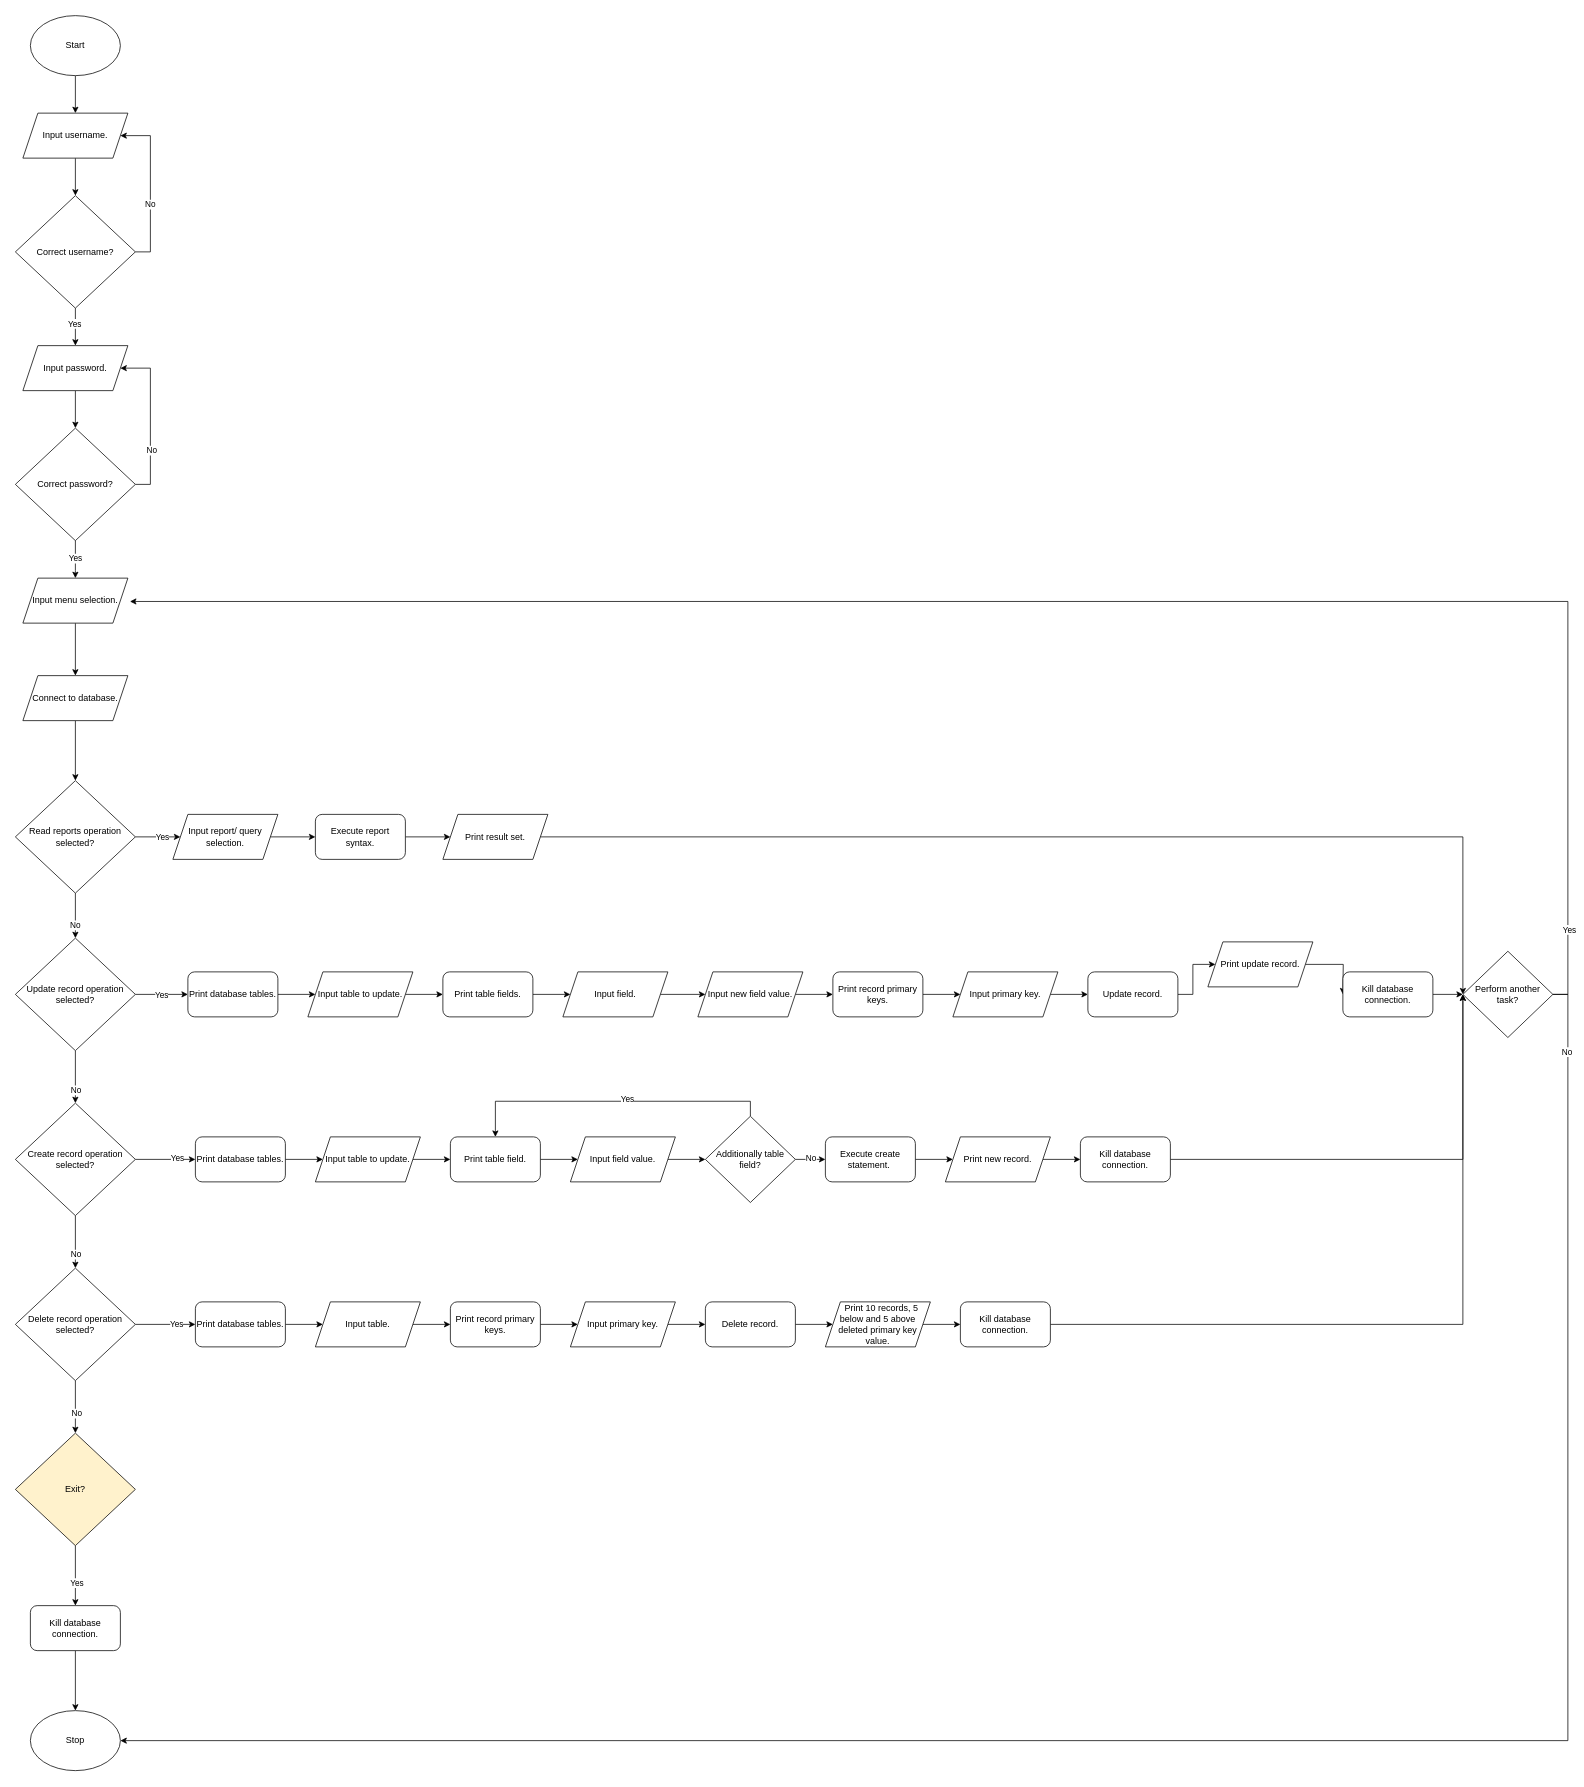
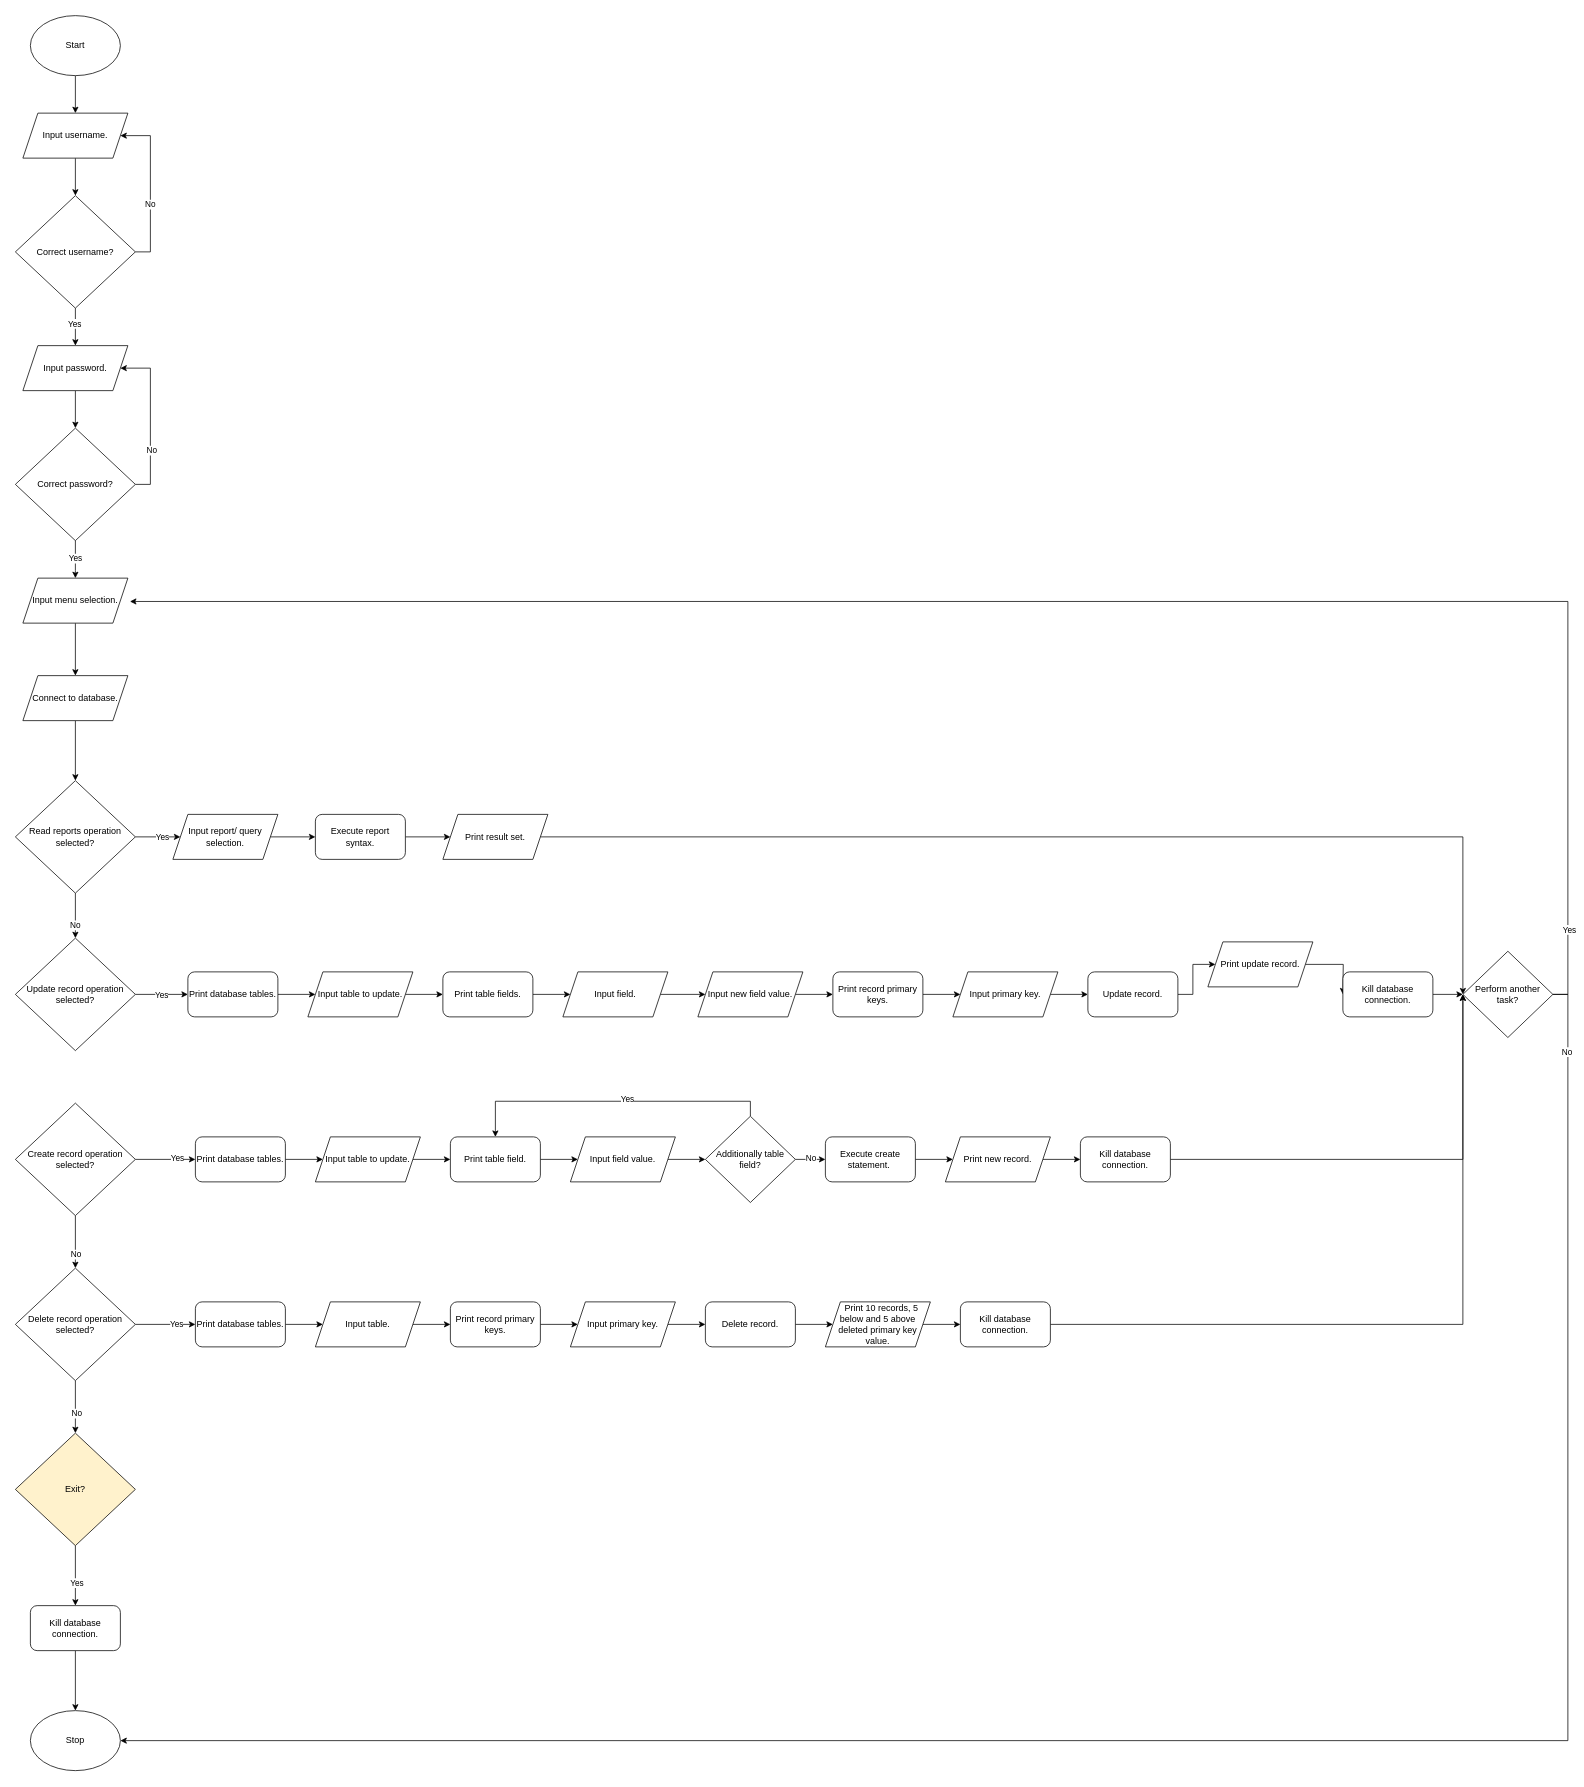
edge "Update record operation selected?" -> "Create record operation selected?": removed, label "No"
